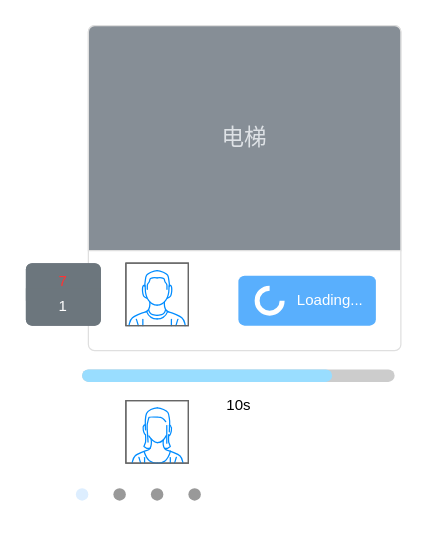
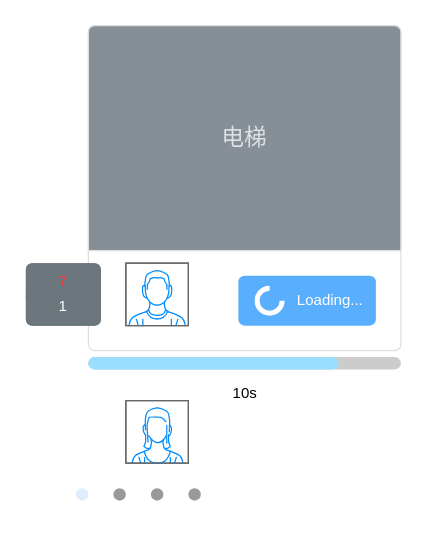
node "10s": moved (238, 376) -> (244, 363)
